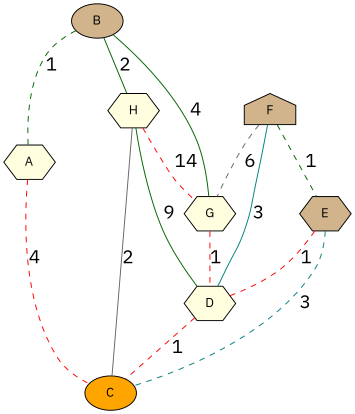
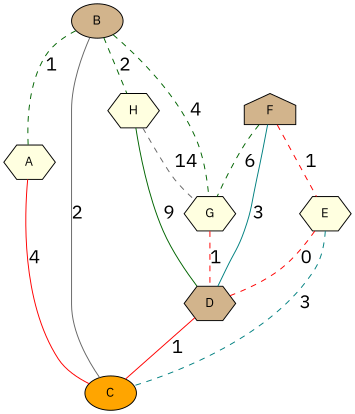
edge "B" -- "H": style solid -> dashed
edge "B" -- "G": style solid -> dashed
edge "F" -- "G": color gray40 -> darkgreen
edge "F" -- "E": color darkgreen -> red
edge "H" -- "G": color red -> gray40
node "E": fillcolor tan -> lightyellow
edge "H" -- "C": now "B" -- "C"
edge "E" -- "D": label "1" -> "0"
edge "A" -- "C": style dashed -> solid
node "D": fillcolor lightyellow -> tan
edge "D" -- "C": style dashed -> solid
